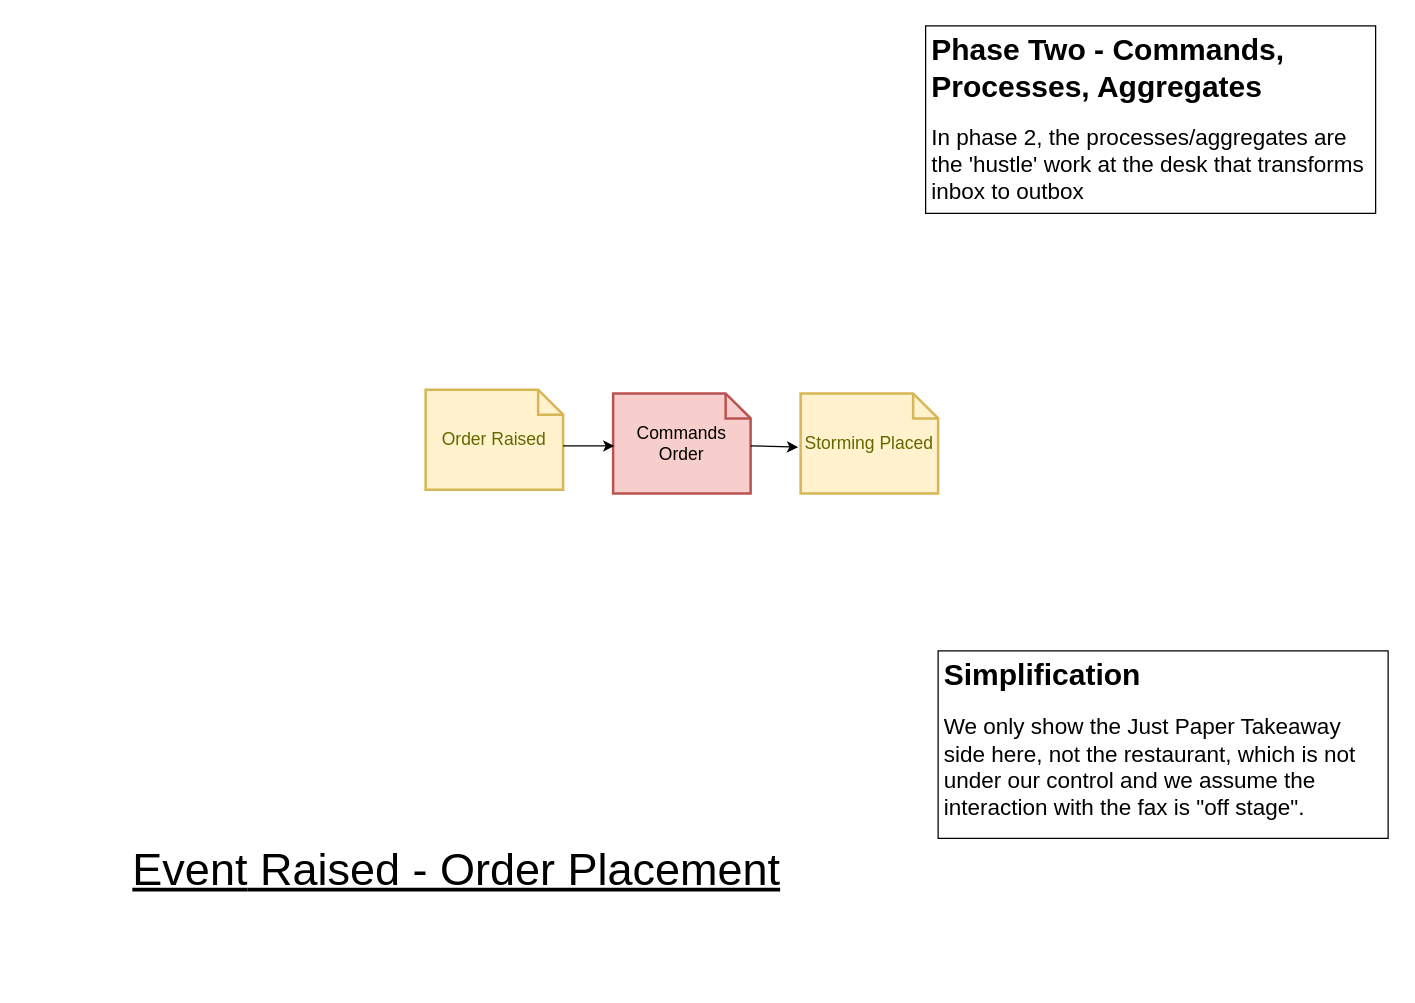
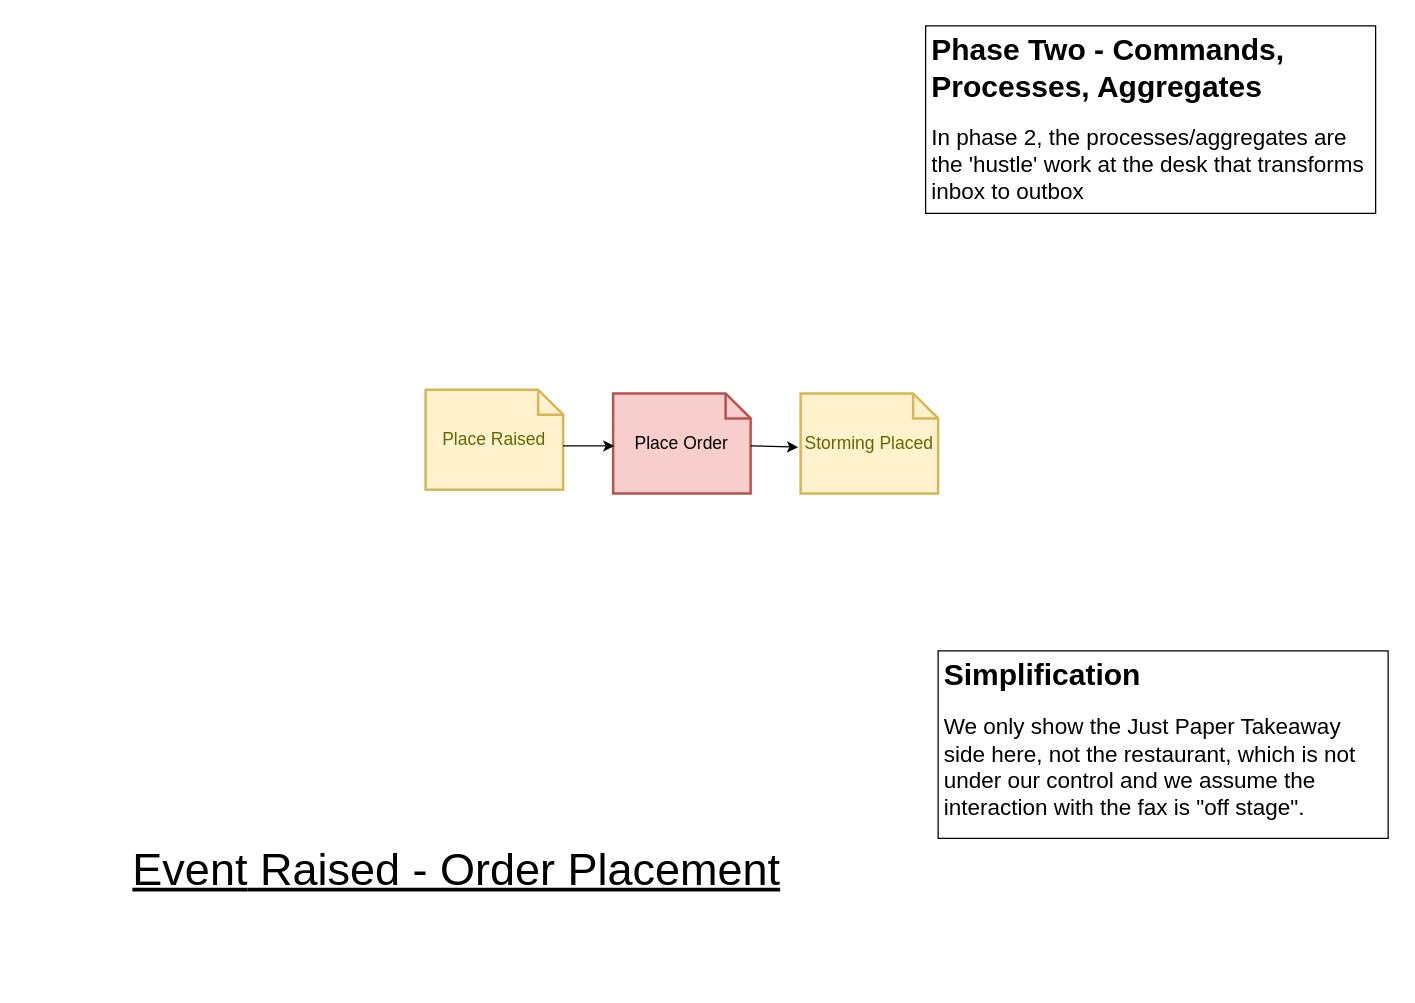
node "Order Raised": label "Order Raised" -> "Place Raised"
node "Commands Order": label "Commands Order" -> "Place Order"
